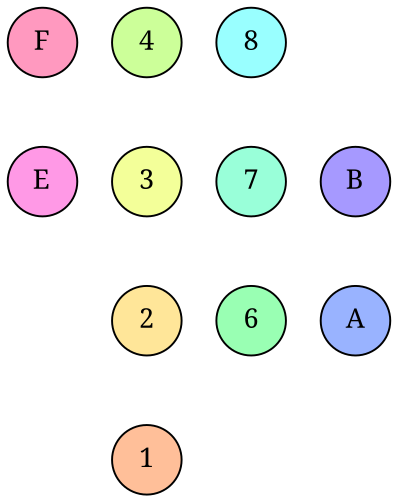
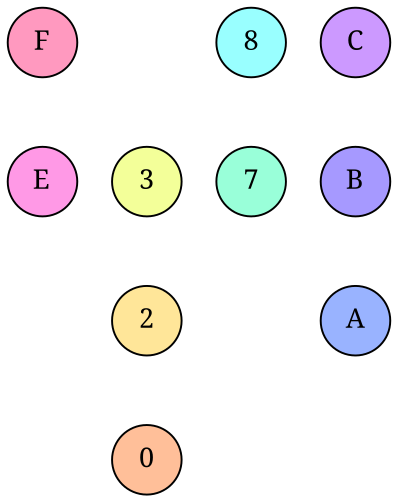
node "4": removed
node "C": added
node "6": removed
node "1": label "1" -> "0"
